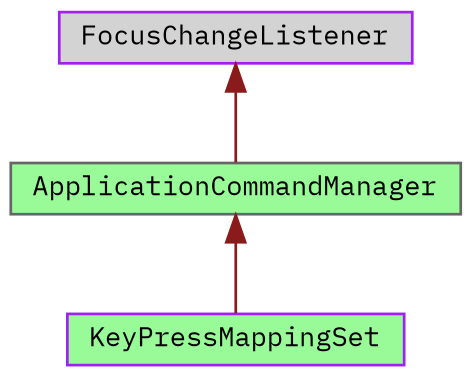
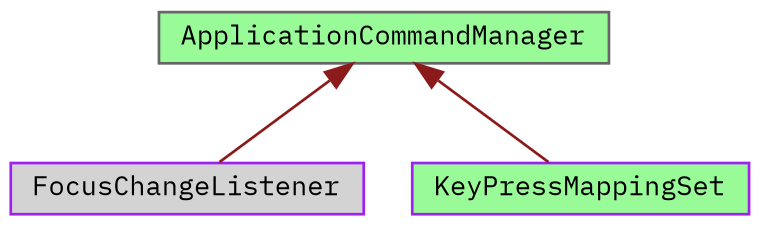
edge "ApplicationCommandManager" -> "FocusChangeListener": reversed
